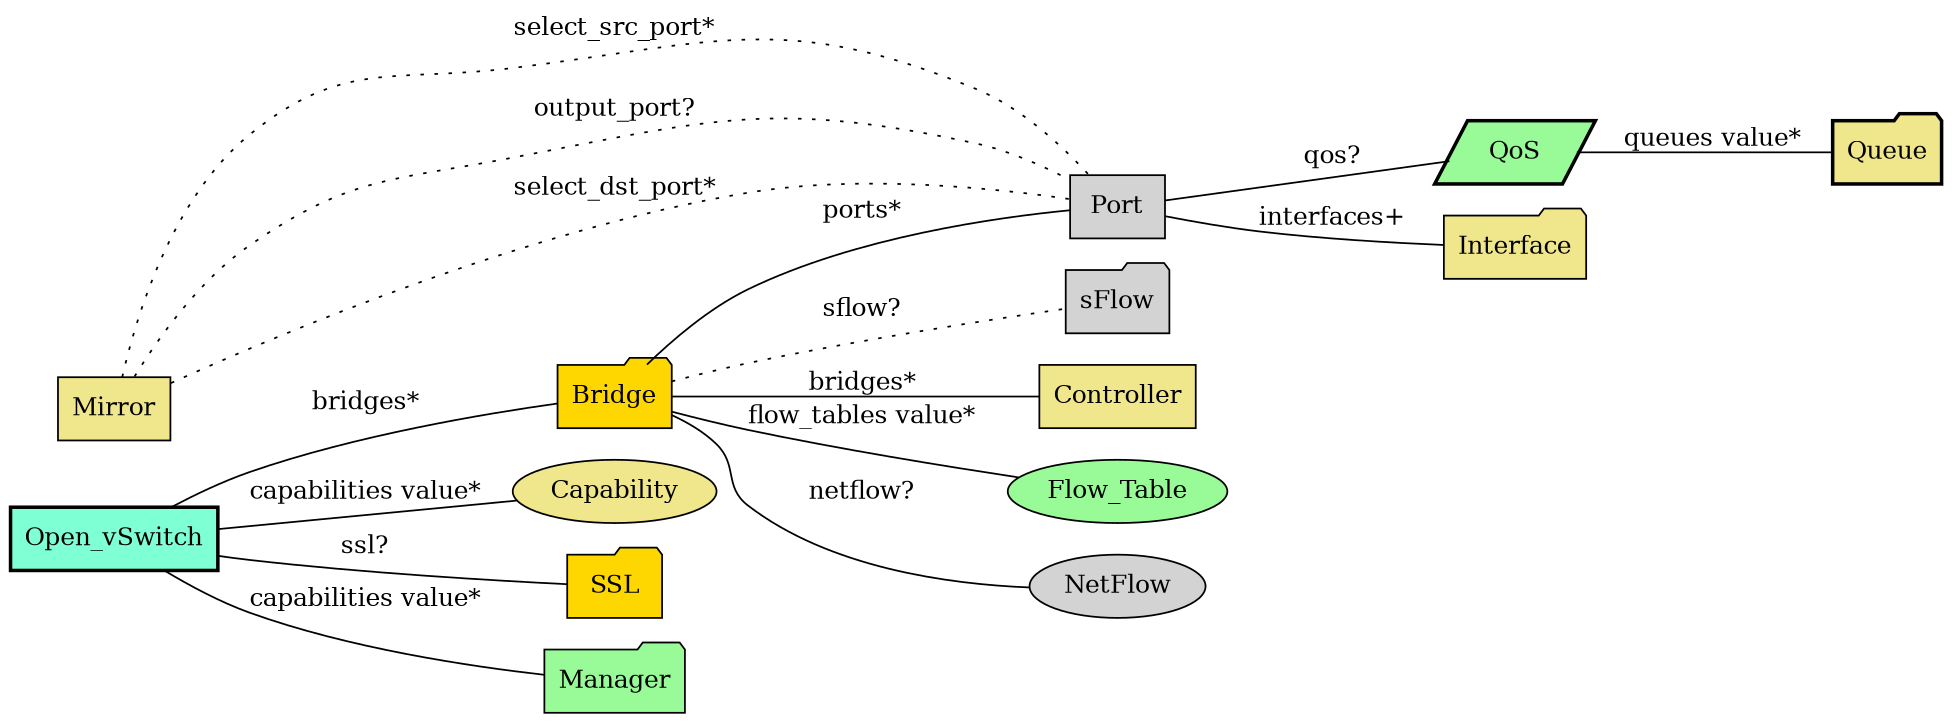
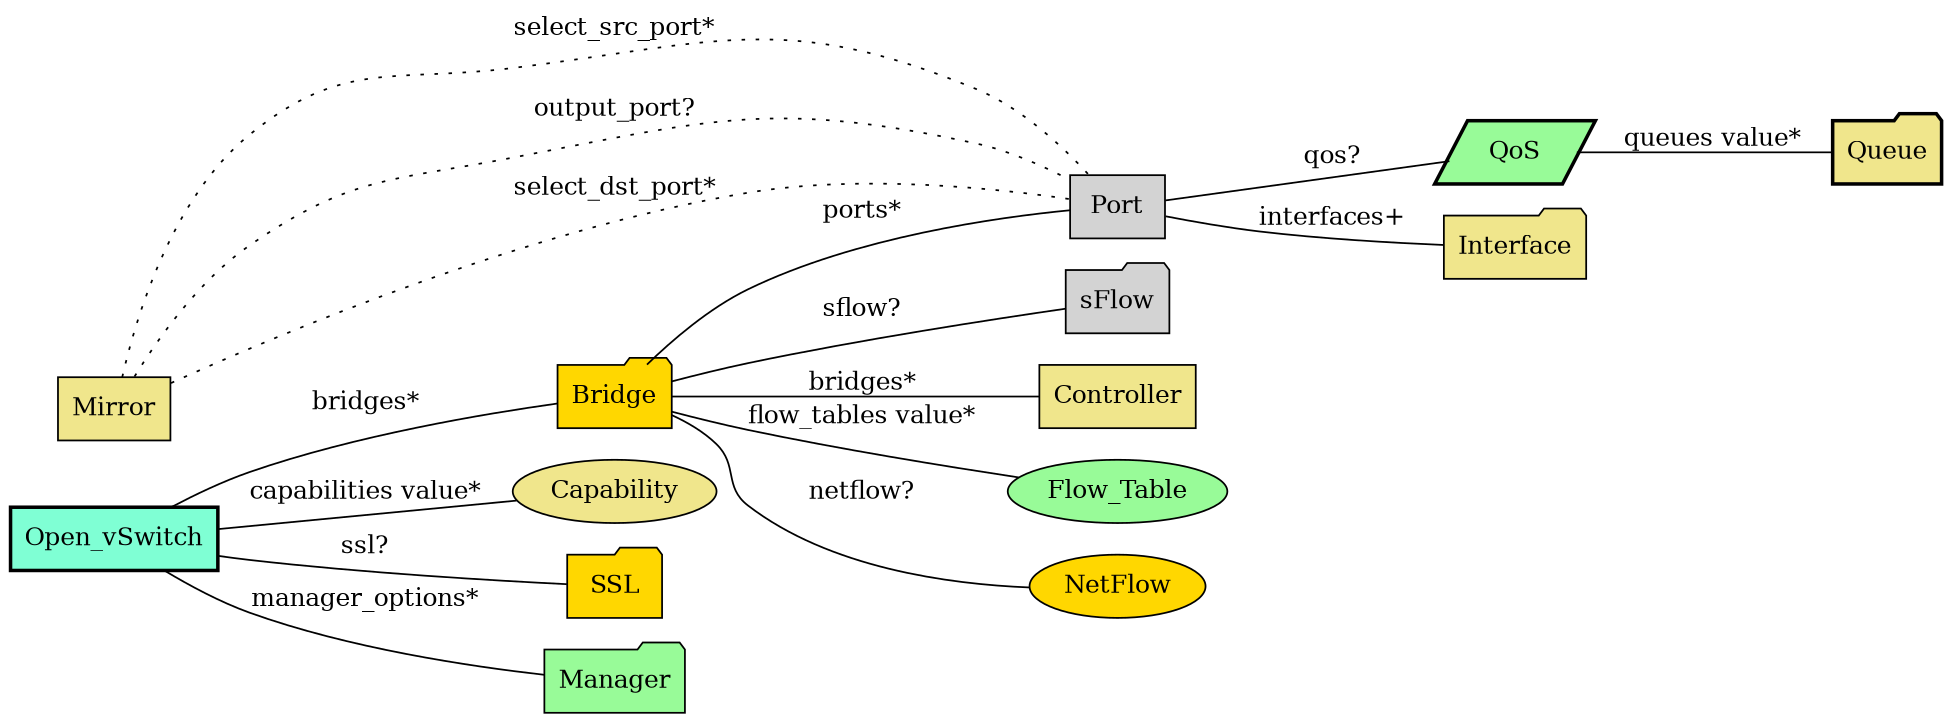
edge "sFlow" -- "Bridge": style dotted -> solid
node "NetFlow": fillcolor lightgrey -> gold
edge "Open_vSwitch" -- "Manager": label "capabilities value*" -> "manager_options*"
